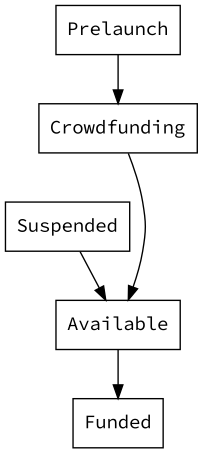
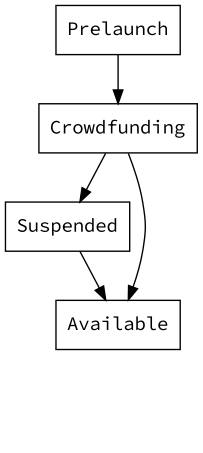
edge "Crowdfunding" -> "Suspended": added
node "Funded": removed
